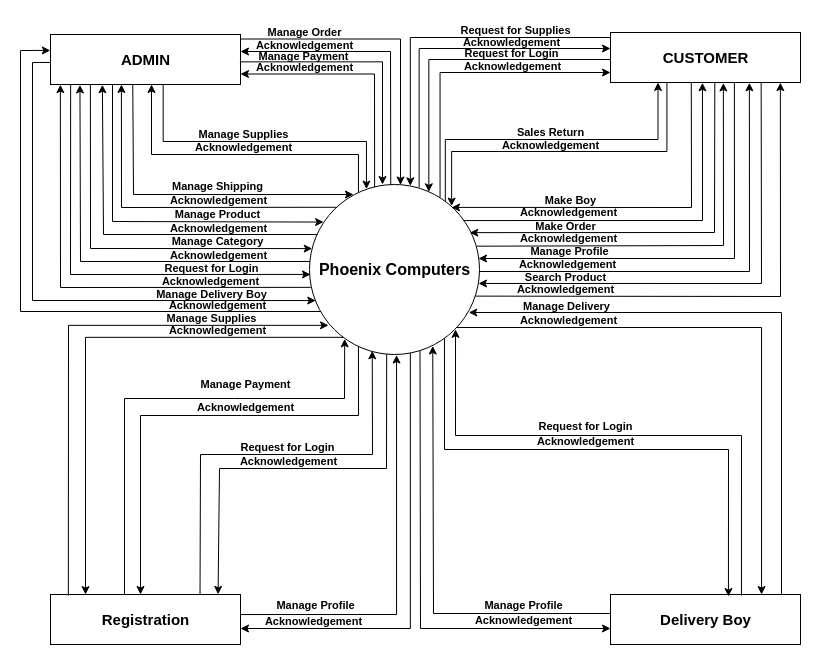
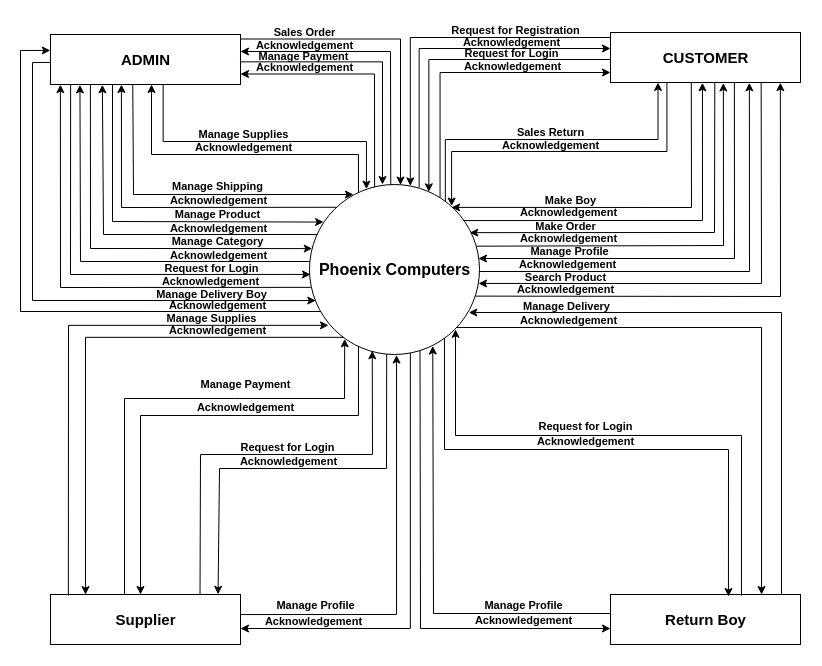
node "Request for Supplies": label "Request for Supplies" -> "Request for Registration"
node "Manage Order": label "Manage Order" -> "Sales Order"
node "Registration": label "Registration" -> "Supplier"
node "Delivery Boy": label "Delivery Boy" -> "Return Boy"
